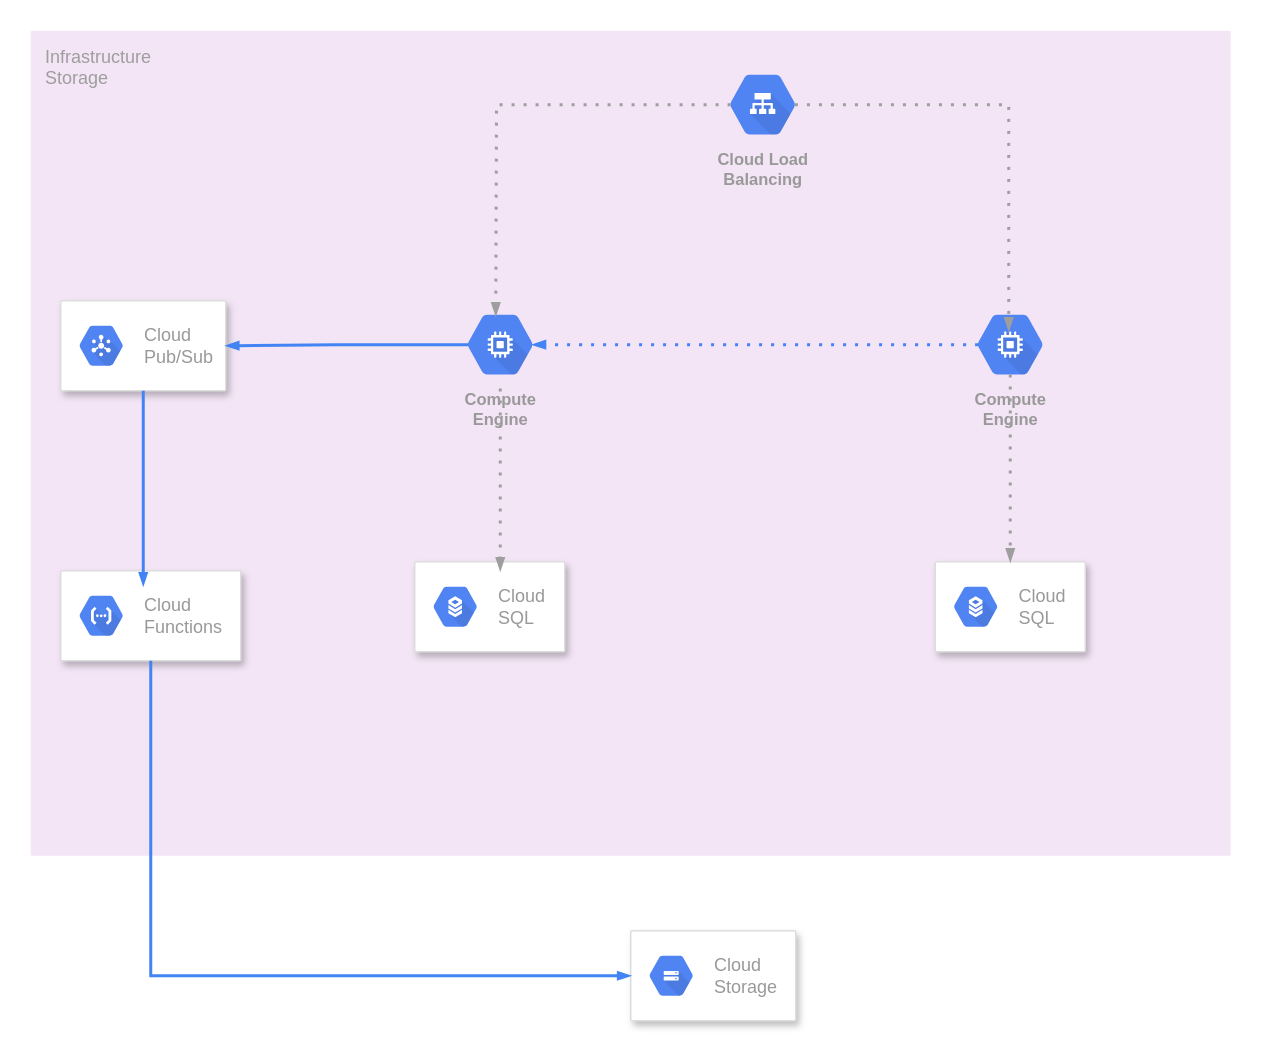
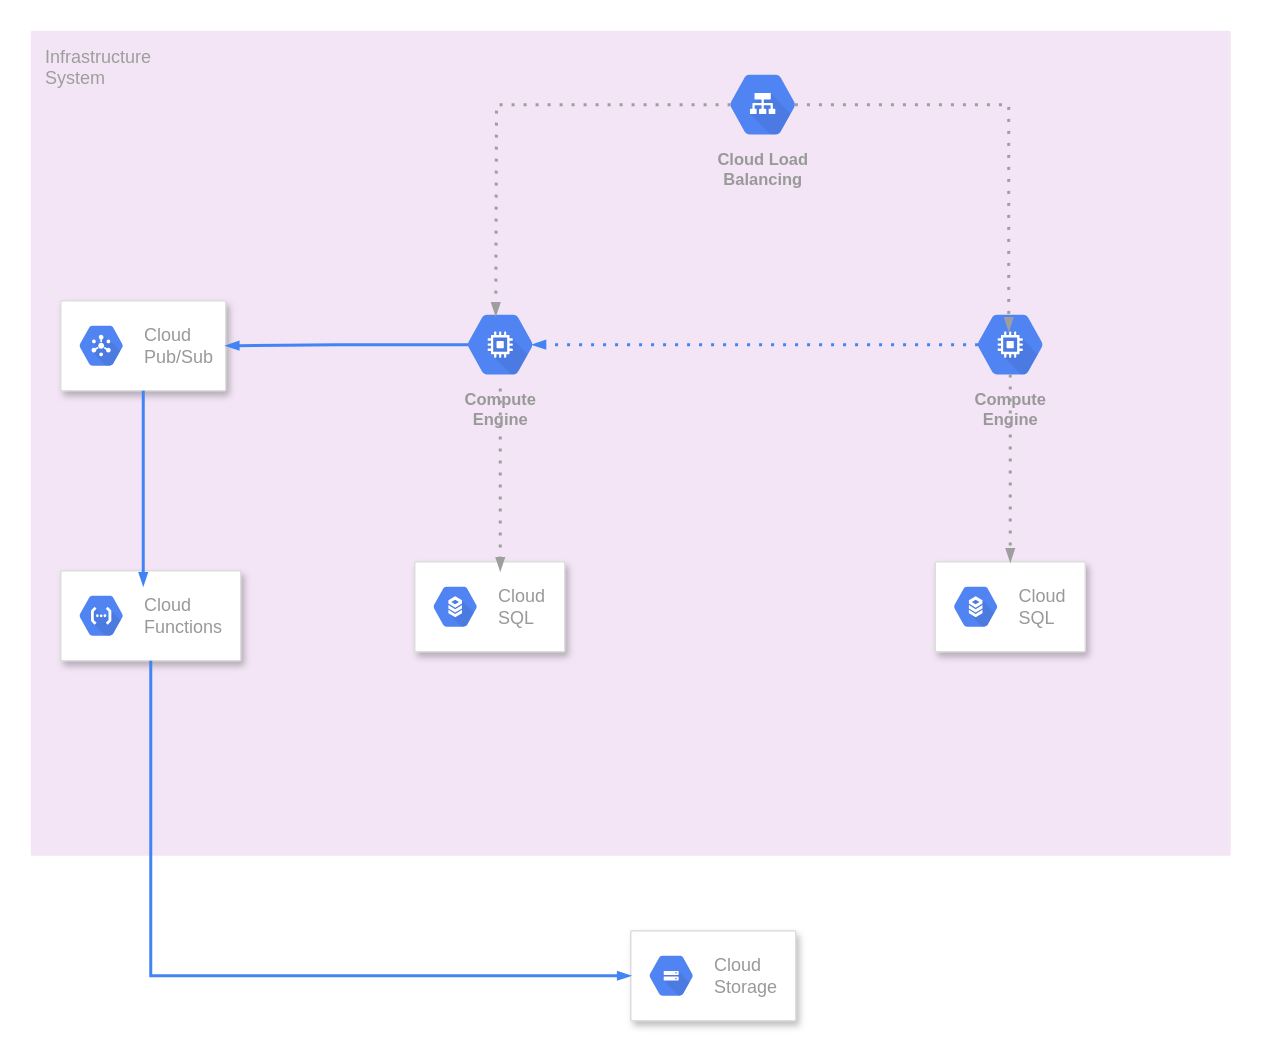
node "Infrastructure Storage": label "Infrastructure Storage" -> "Infrastructure System"
